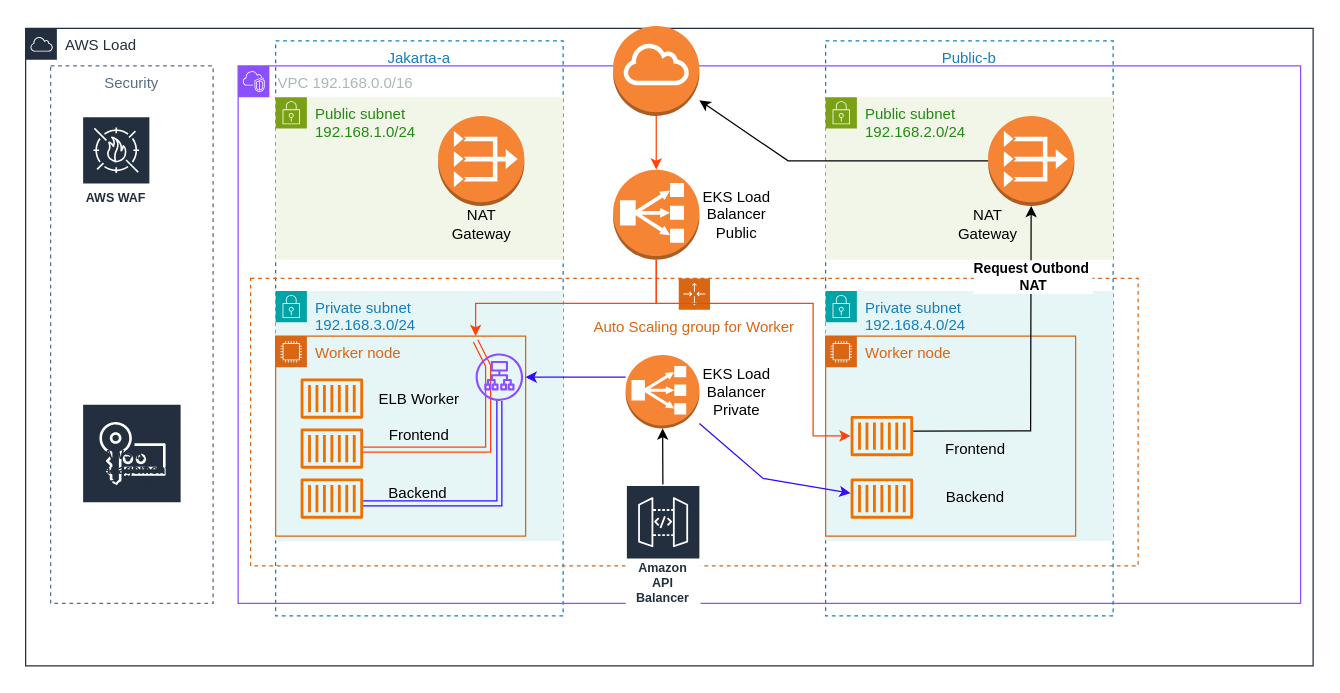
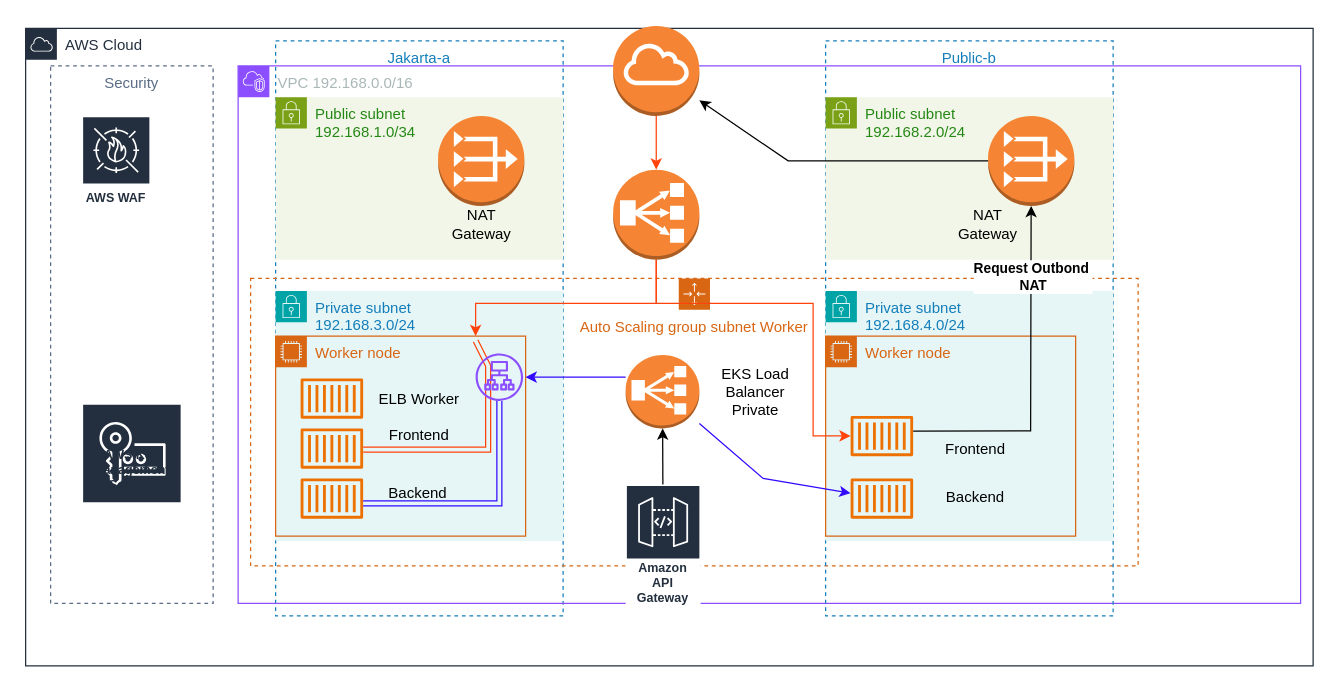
node "AWS Load": label "AWS Load" -> "AWS Cloud"
node "Public subnet 192.168.1.0/24": label "Public subnet 192.168.1.0/24" -> "Public subnet 192.168.1.0/34"
node "EKS Load Balancer Public": removed
node "Auto Scaling group for Worker": label "Auto Scaling group for Worker" -> "Auto Scaling group subnet Worker"
node "EKS Load Balancer Private": moved (737, 391) -> (756, 391)
node "Amazon API Balancer": label "Amazon API Balancer" -> "Amazon API Gateway"
